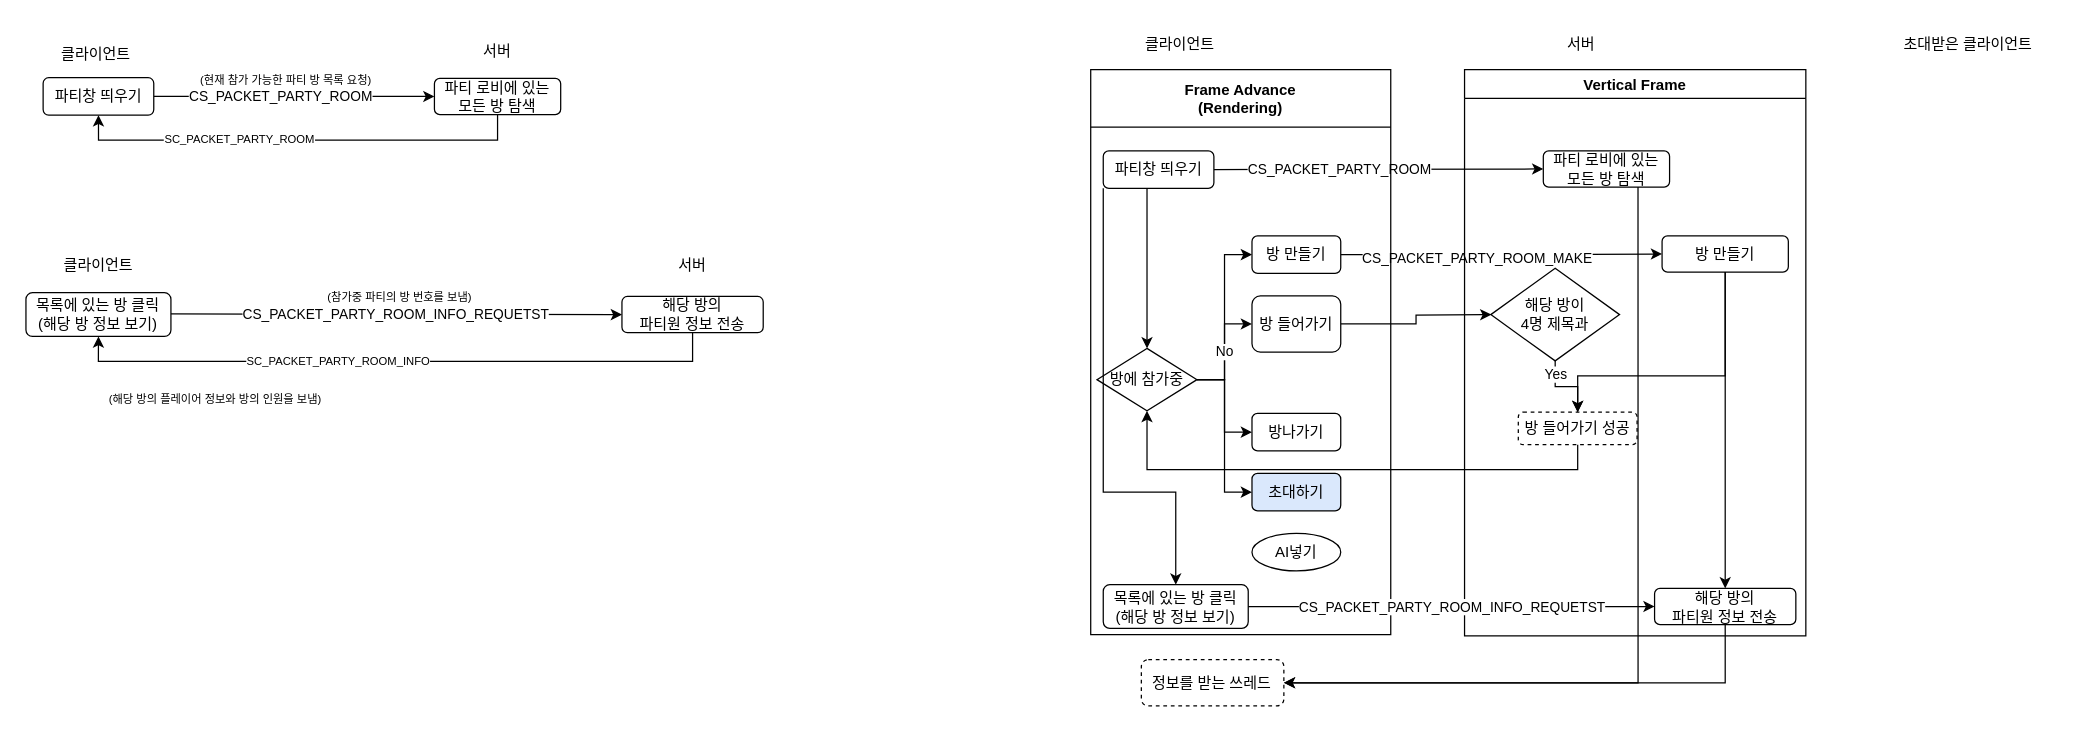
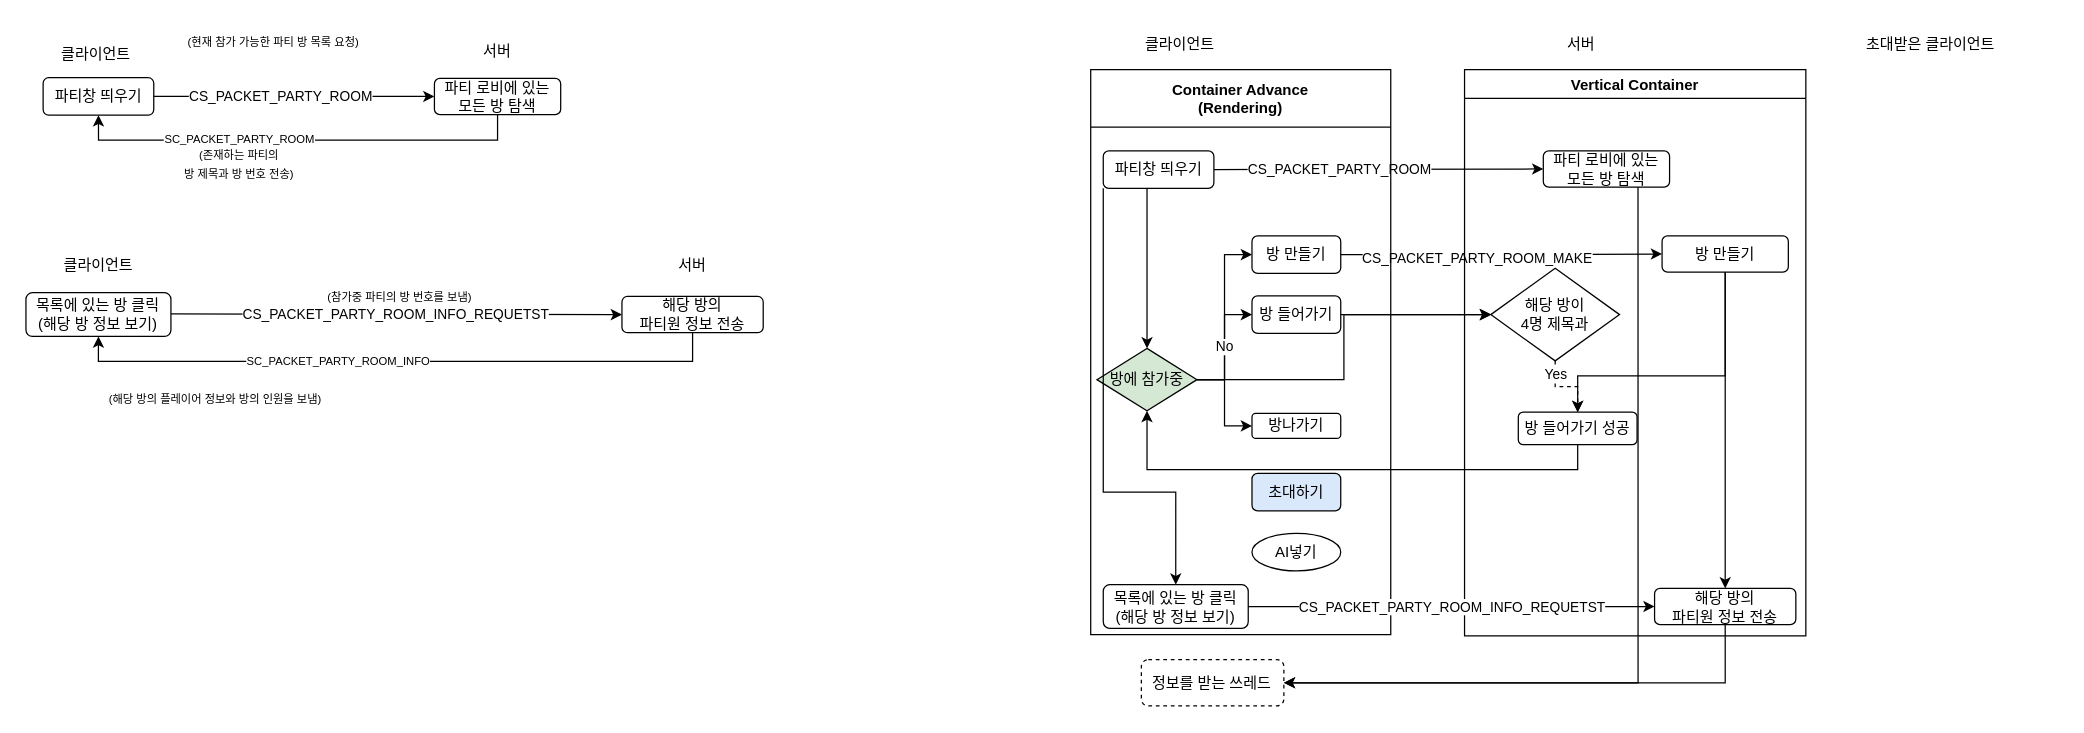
node "초대받은 클라이언트": moved (1968, 44) -> (1931, 44)
node "(현재 참가 가능한 파티 방 목록 요청)": moved (286, 79) -> (274, 42)
node "Vertical Frame": label "Vertical Frame" -> "Vertical Container"
node "Frame Advance (Rendering)": label "Frame Advance (Rendering)" -> "Container Advance (Rendering)"
node "(존재하는 파티의 방 제목과 방 번호 전송)": added
node "방 들어가기": size 89x56 -> 89x38
node "방에 참가중": fillcolor #ffffff -> #d5e8d4
edge "해당 방이 4명 제목과" -> "방 들어가기 성공": style solid -> dashed
node "방 들어가기 성공": style dashed -> solid
node "방나가기": size 89x38 -> 89x25
edge "방에 참가중" -> "초대하기": now "방에 참가중" -> "해당 방이 4명 제목과"
